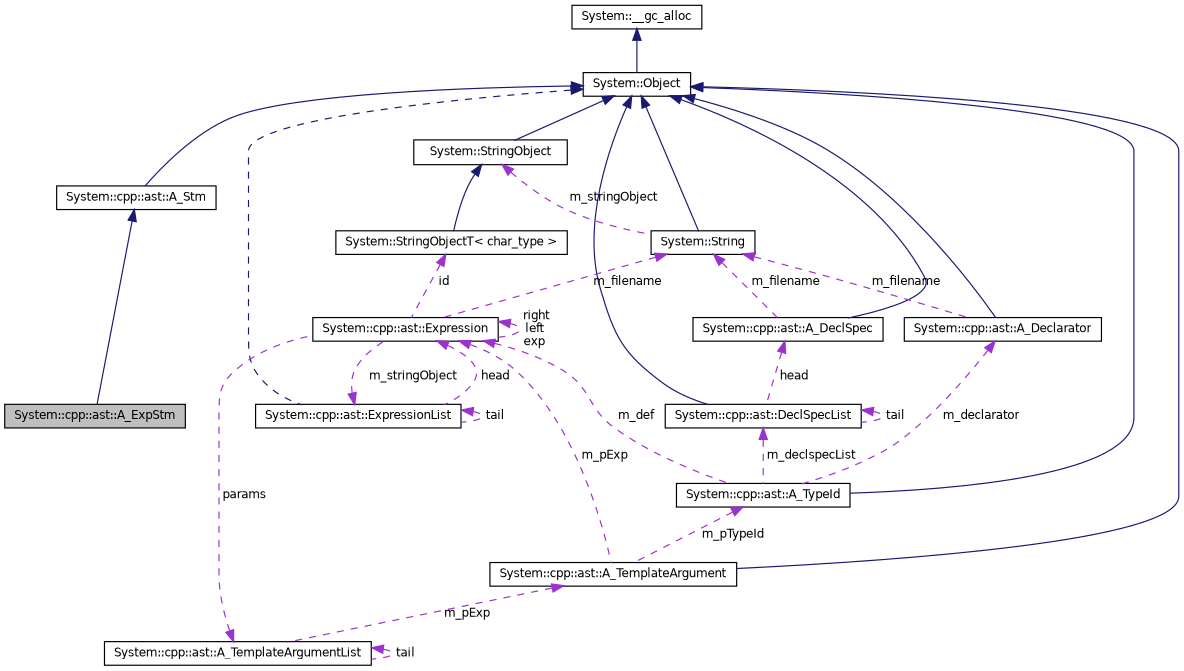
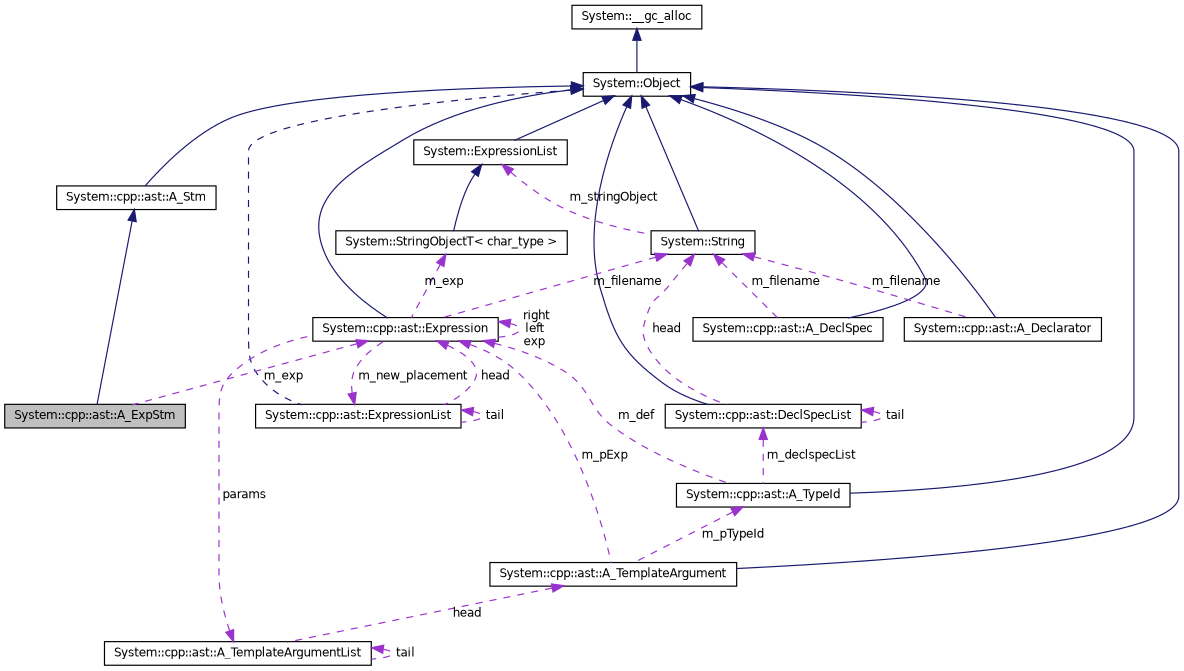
node "System::StringObject": label "System::StringObject" -> "System::ExpressionList"
edge "System::cpp::ast::Expression" -> "System::Object": added
edge "System::cpp::ast::Expression" -> "System::StringObjectT< char_type >": label " id" -> " m_exp"
edge "System::cpp::ast::A_ExpStm" -> "System::cpp::ast::Expression": added, label "m_exp"
edge "System::cpp::ast::Expression" -> "System::cpp::ast::ExpressionList": label " m_stringObject" -> " m_new_placement"
edge "System::cpp::ast::DeclSpecList" -> "System::cpp::ast::A_DeclSpec": now "System::cpp::ast::DeclSpecList" -> "System::String"
edge "System::cpp::ast::A_TypeId" -> "System::cpp::ast::A_Declarator": removed, label "m_declarator"
edge "System::cpp::ast::A_TemplateArgumentList" -> "System::cpp::ast::A_TemplateArgument": label " m_pExp" -> " head"
